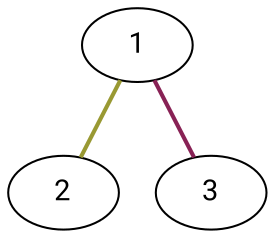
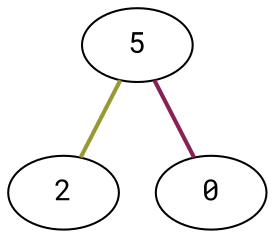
node "1": label "1" -> "5"
node "3": label "3" -> "0"
